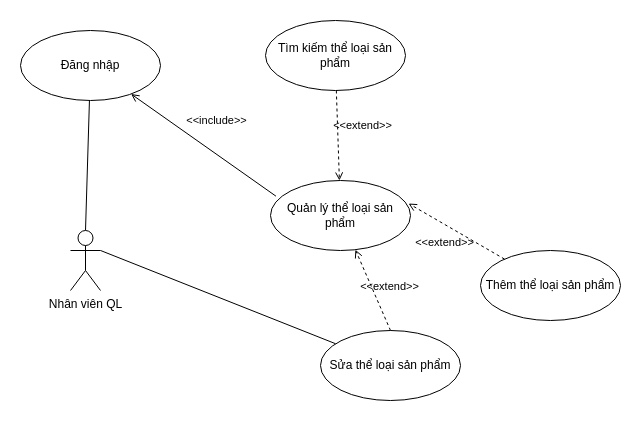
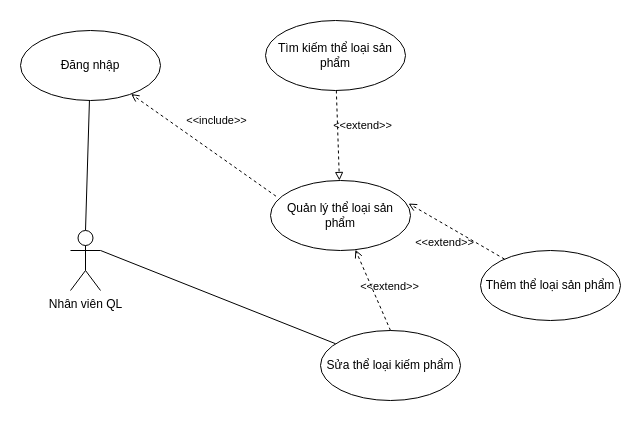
edge "Quản lý thể loại sản phẩm" -> "Đăng nhập": style solid -> dashed
edge "Tìm kiếm thể loại sản phẩm" -> "Quản lý thể loại sản phẩm": arrowhead open -> block
node "Sửa thể loại sản phẩm": label "Sửa thể loại sản phẩm" -> "Sửa thể loại kiếm phẩm"
